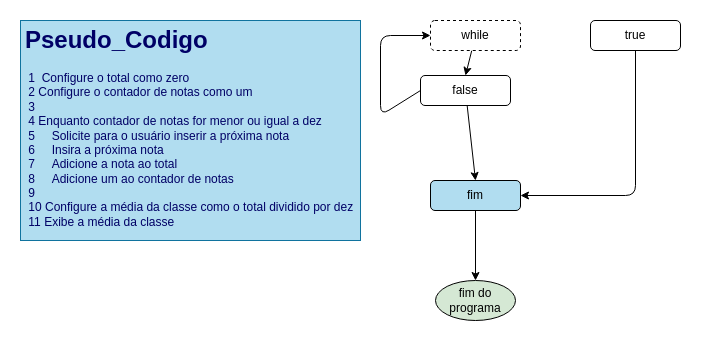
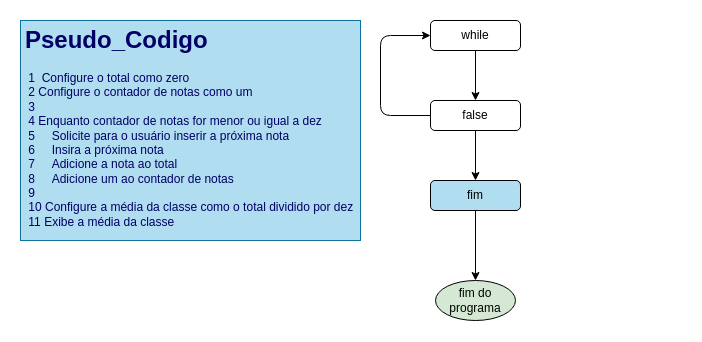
node "while": style dashed -> solid
node "true": removed
node "false": moved (466, 91) -> (476, 116)
edge "true" -> "fim": removed
